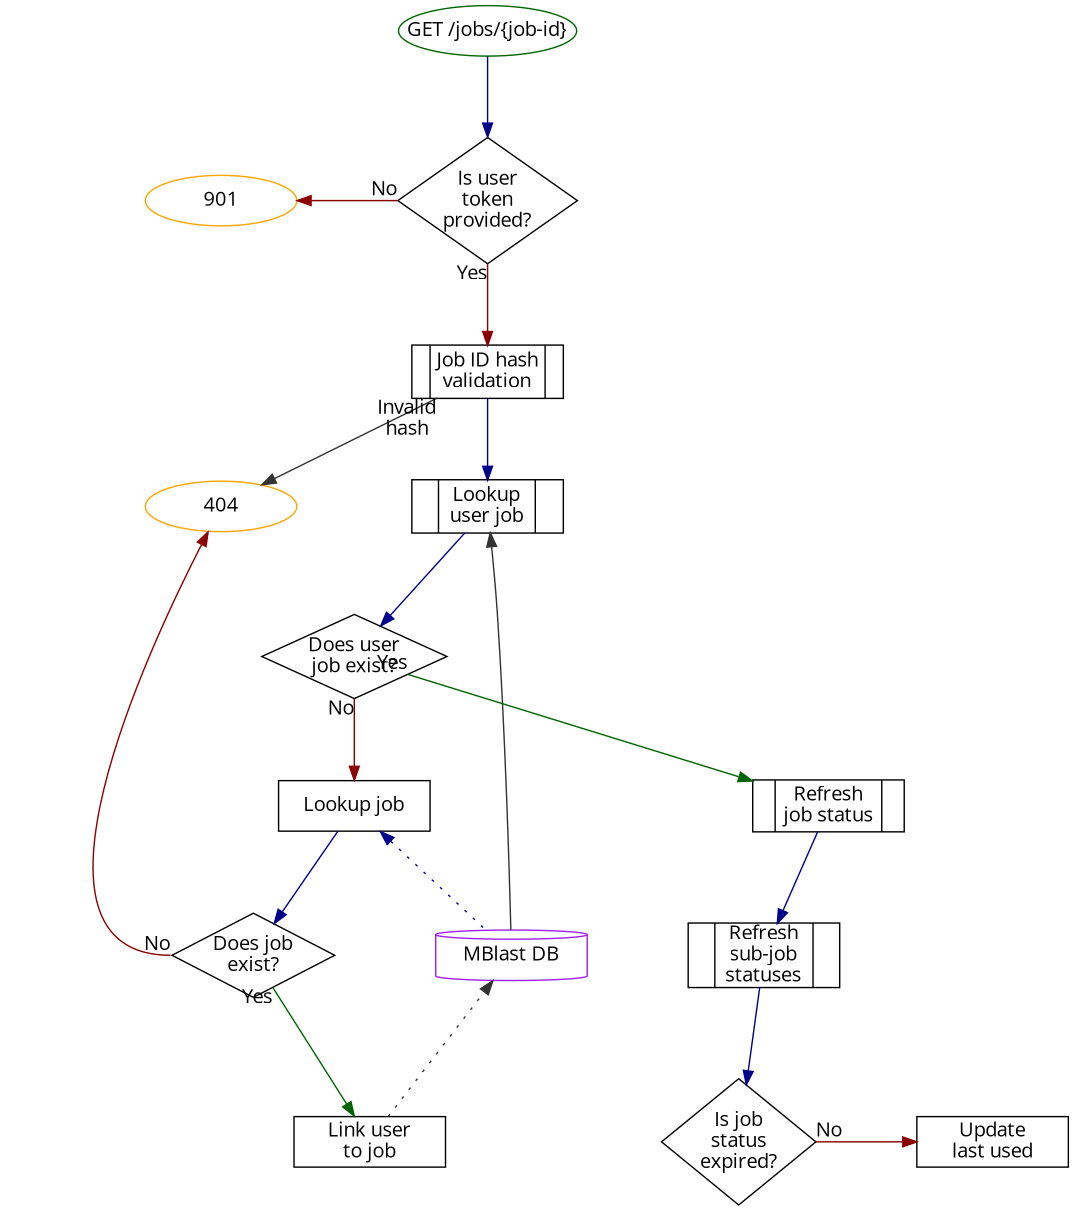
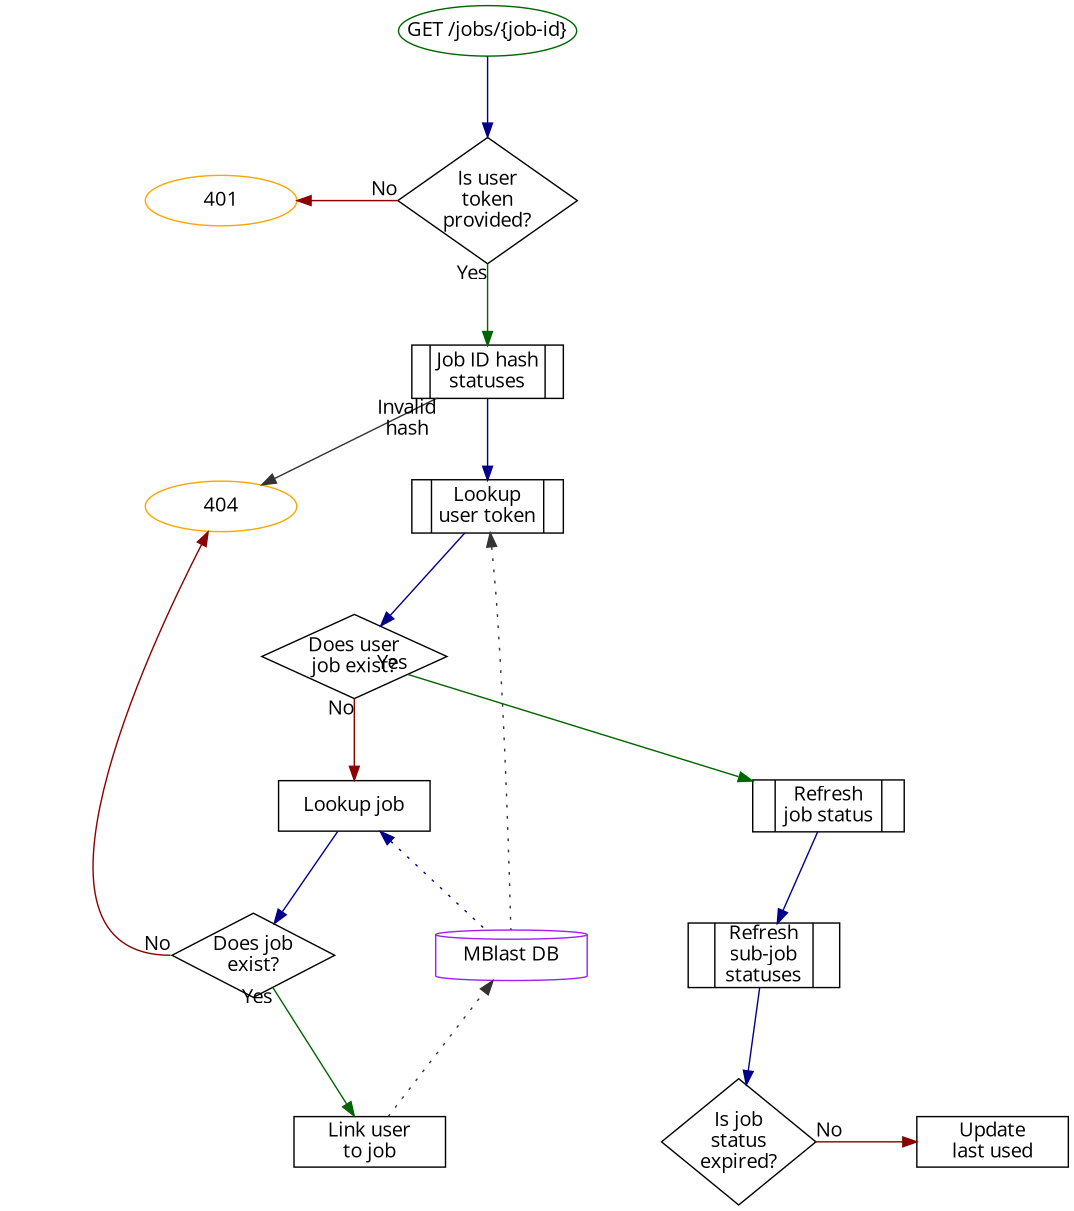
node "901": label "901" -> "401"
edge "Is user token provided?" -> "Job ID hash": color darkred -> darkgreen
node "Job ID hash": text "validation" -> "statuses"
node "Lookup": text "user job" -> "user token"
edge "MBlast DB" -> "Lookup": style solid -> dotted
